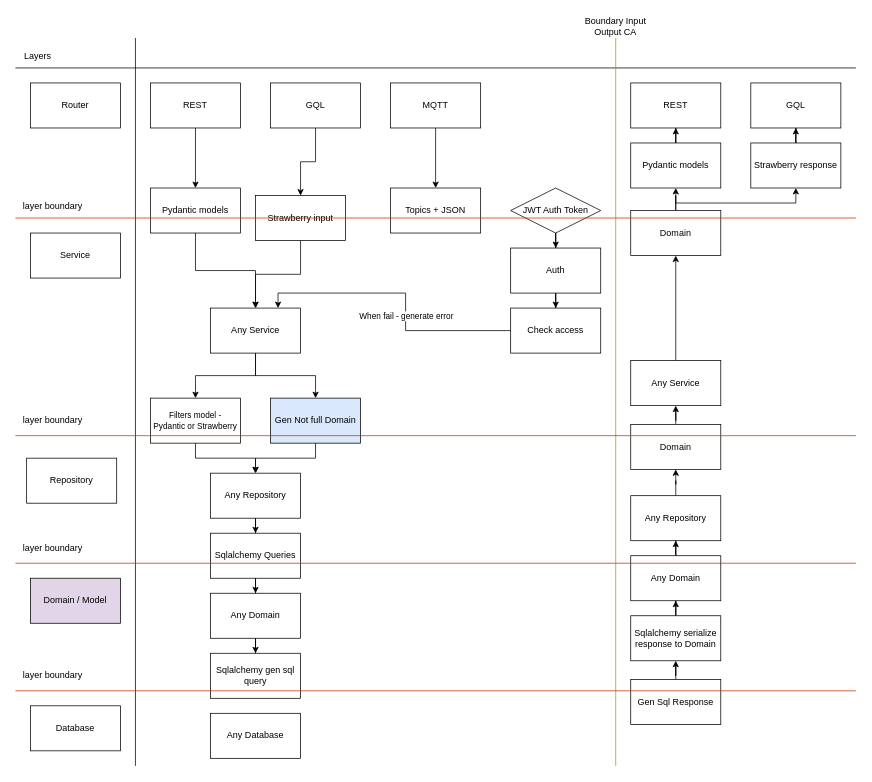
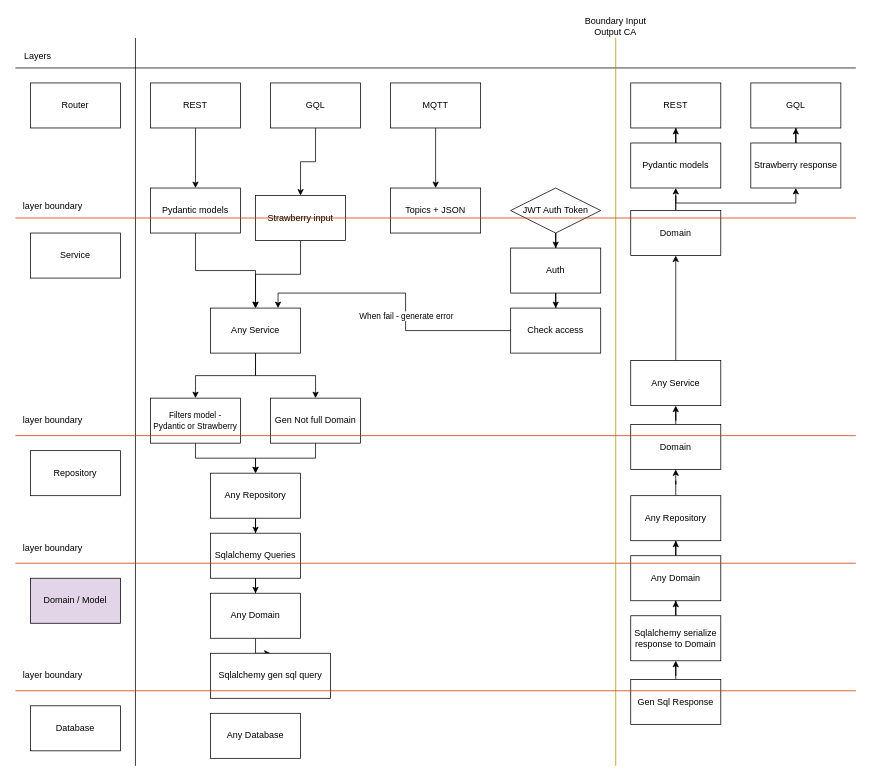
node "Gen Not full Domain": fillcolor #dae8fc -> #ffffff
node "Repository": moved (72, 480) -> (75, 473)
node "Sqlalchemy gen sql query": size 90x45 -> 120x45
